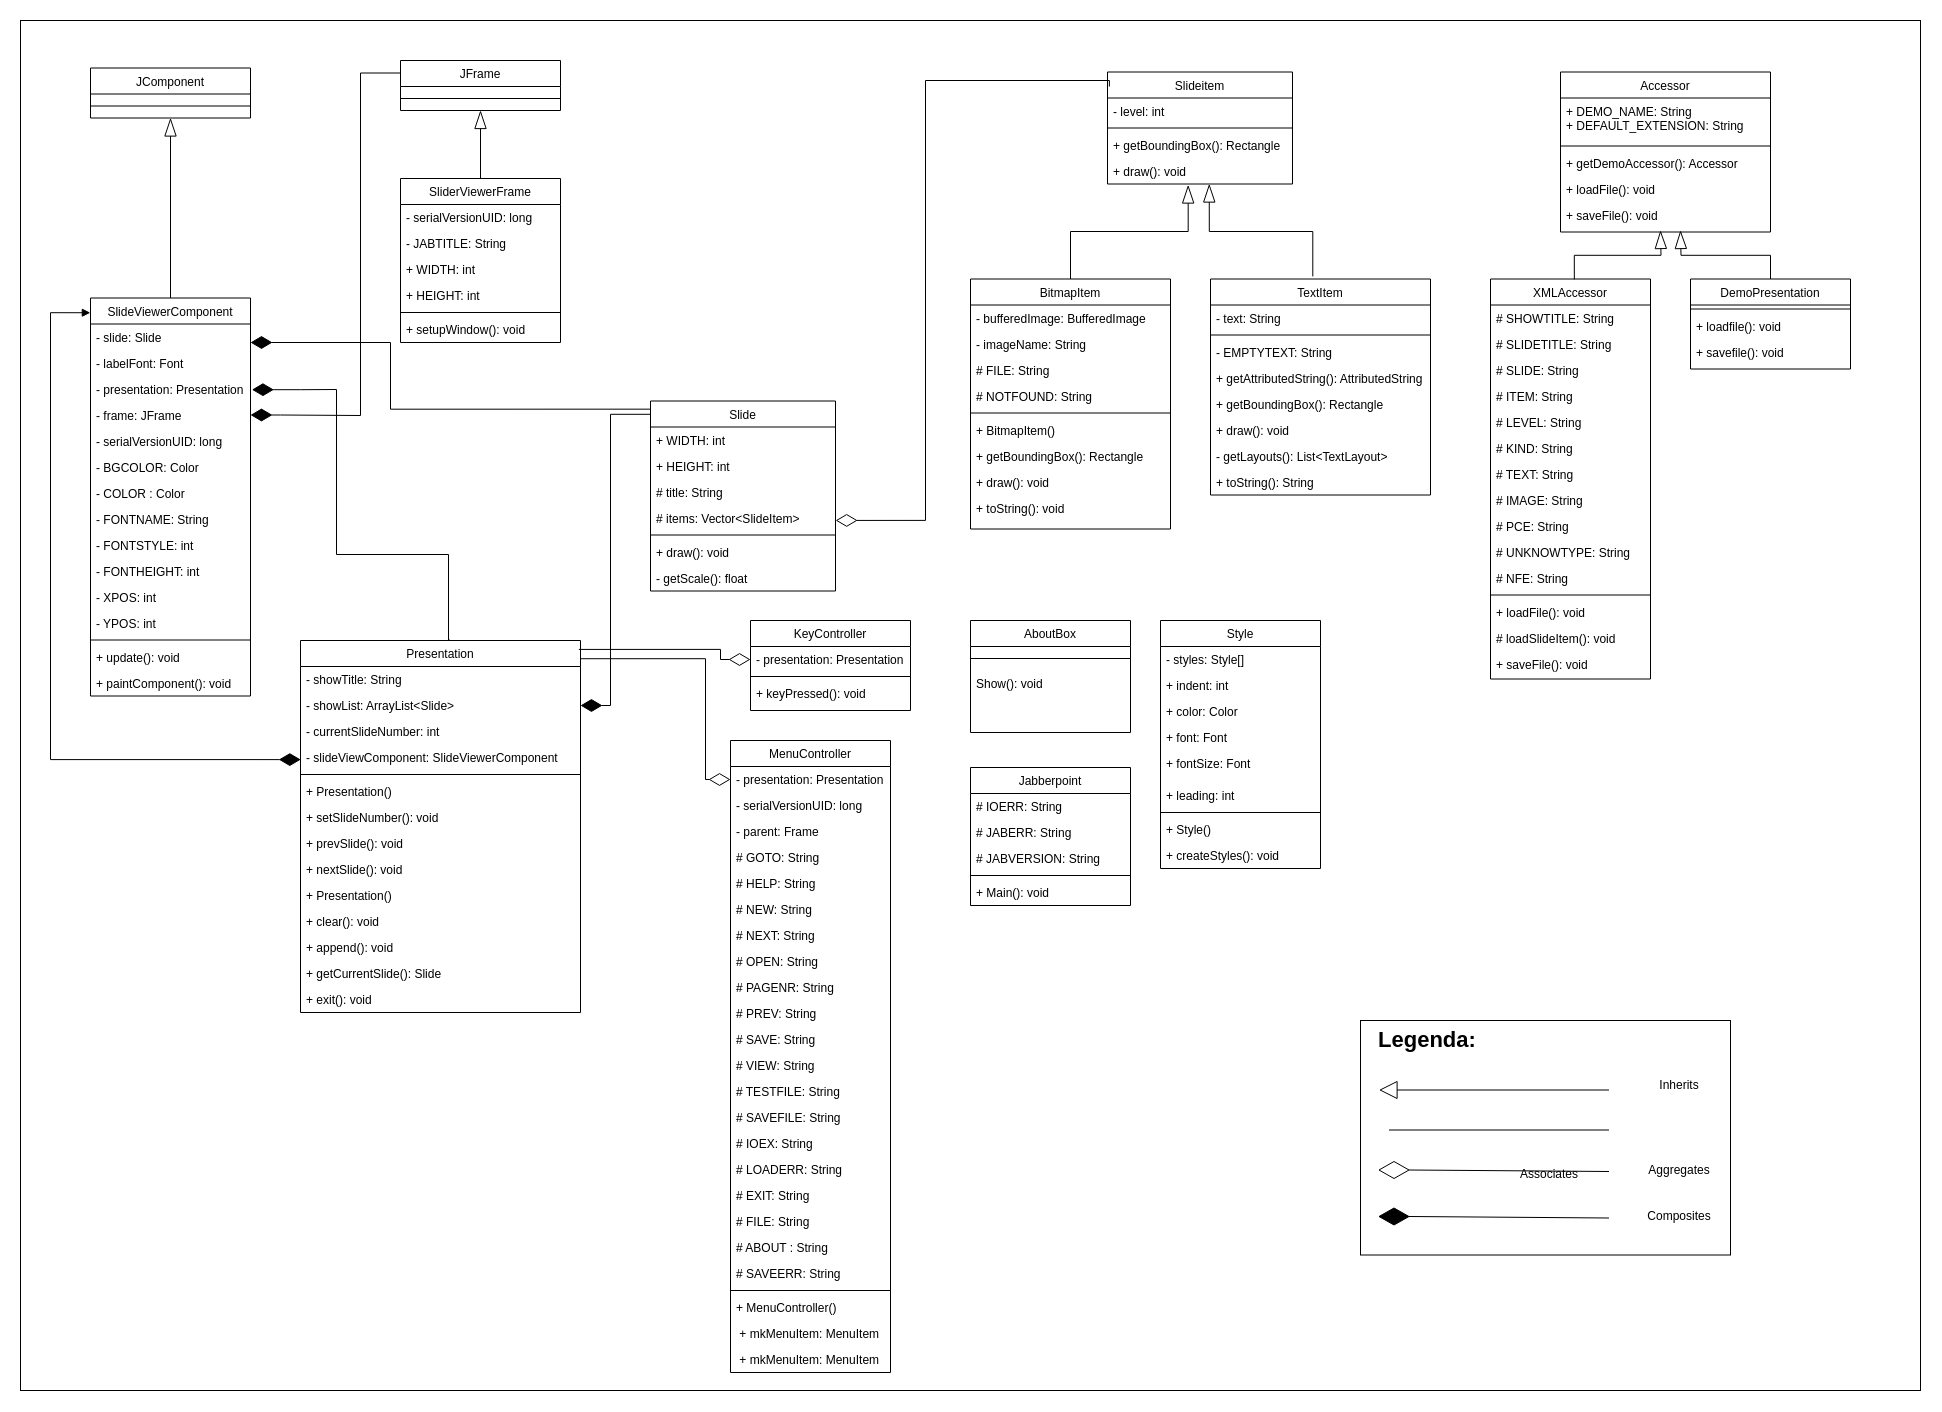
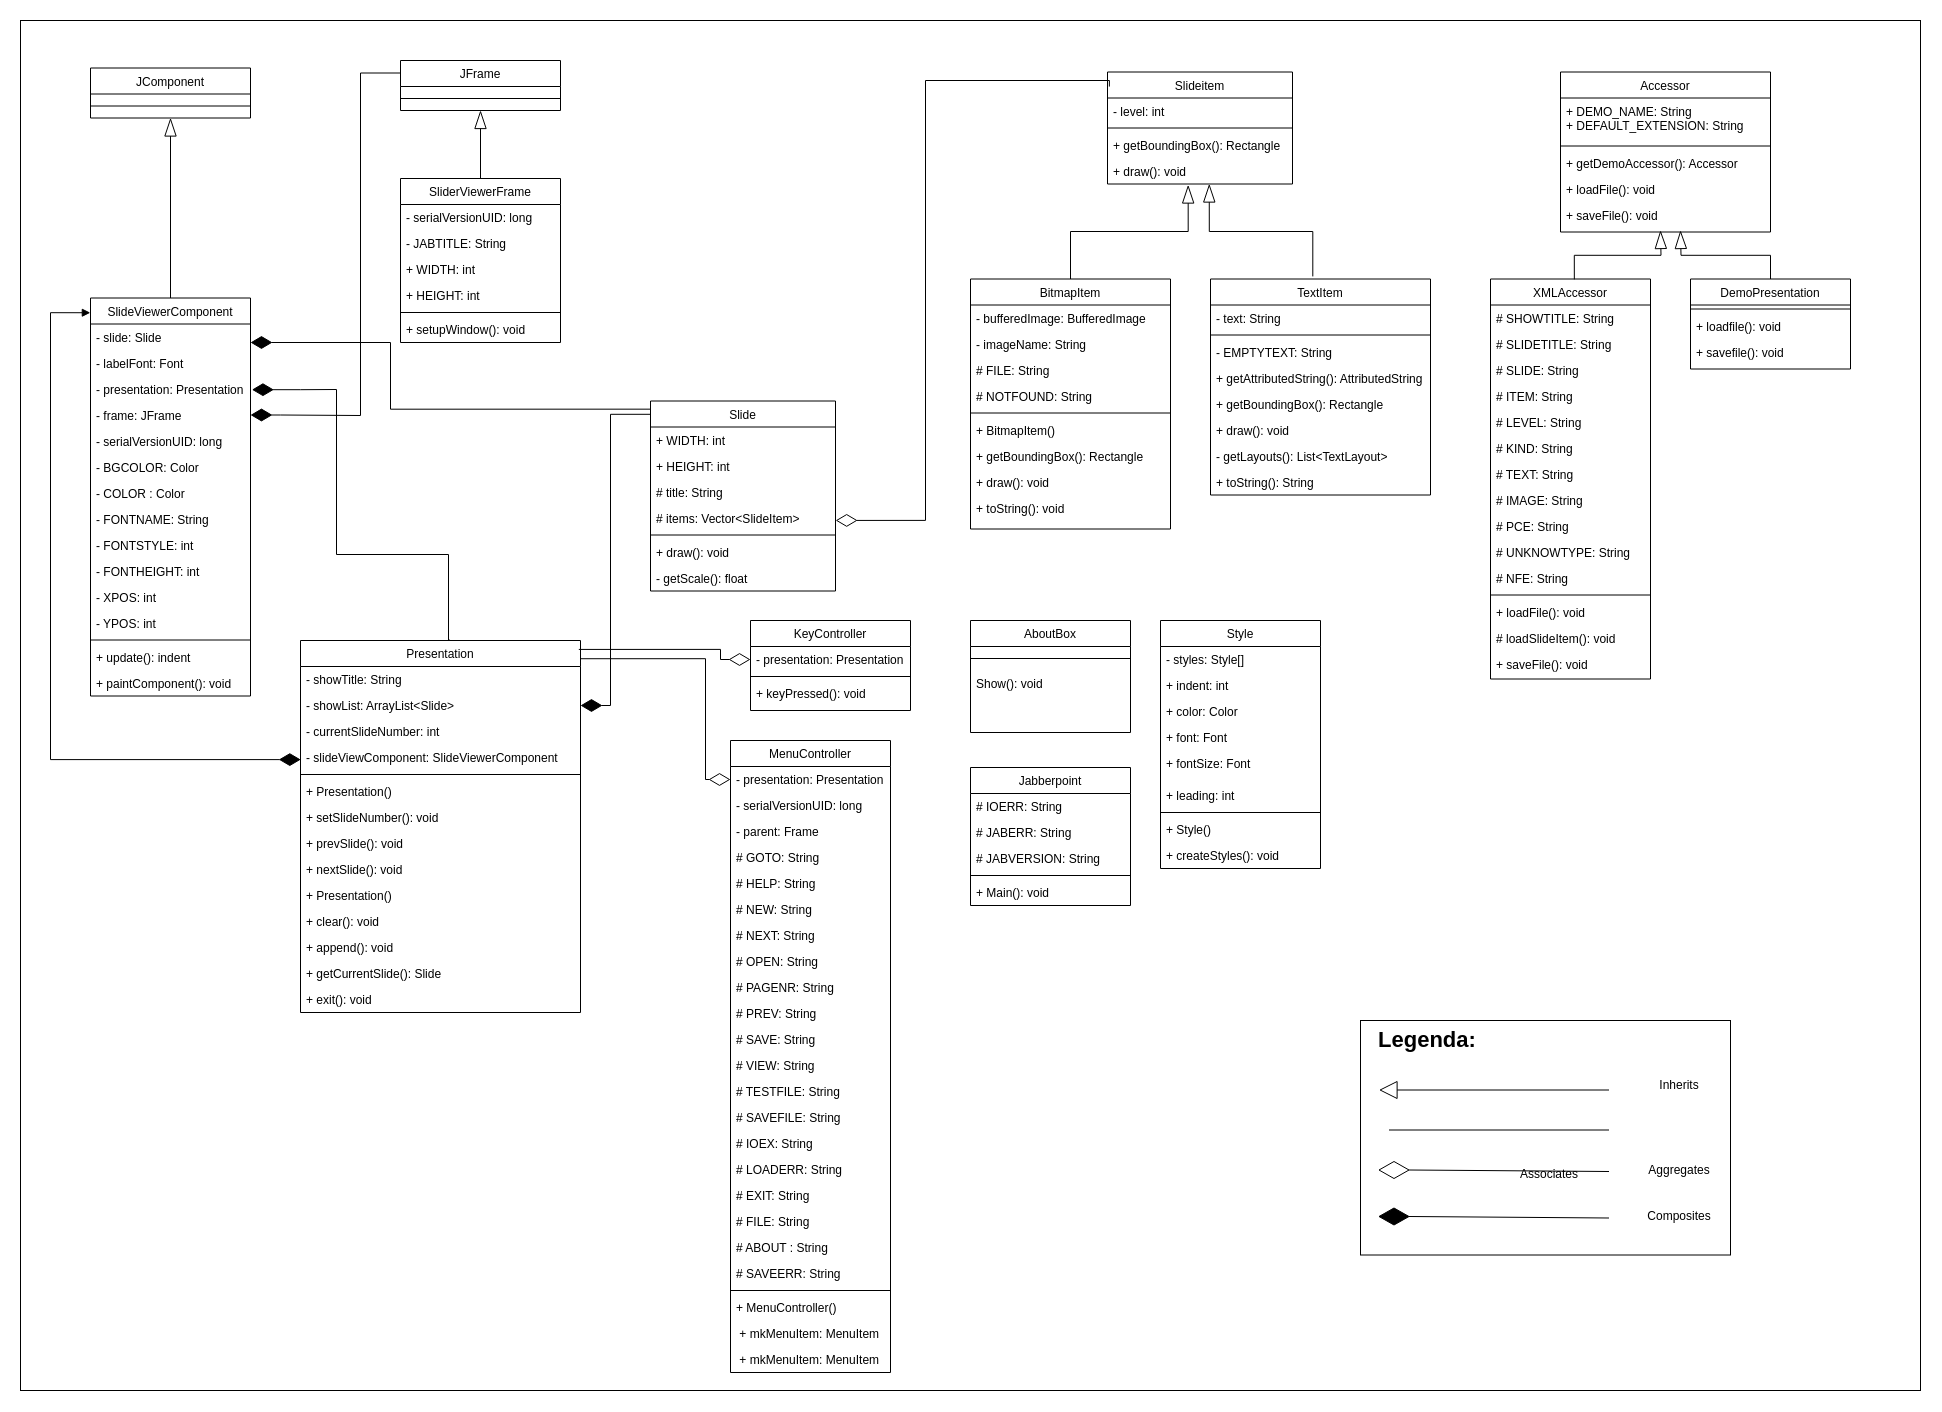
node "+ update(): void": label "+ update(): void" -> "+ update(): indent"
